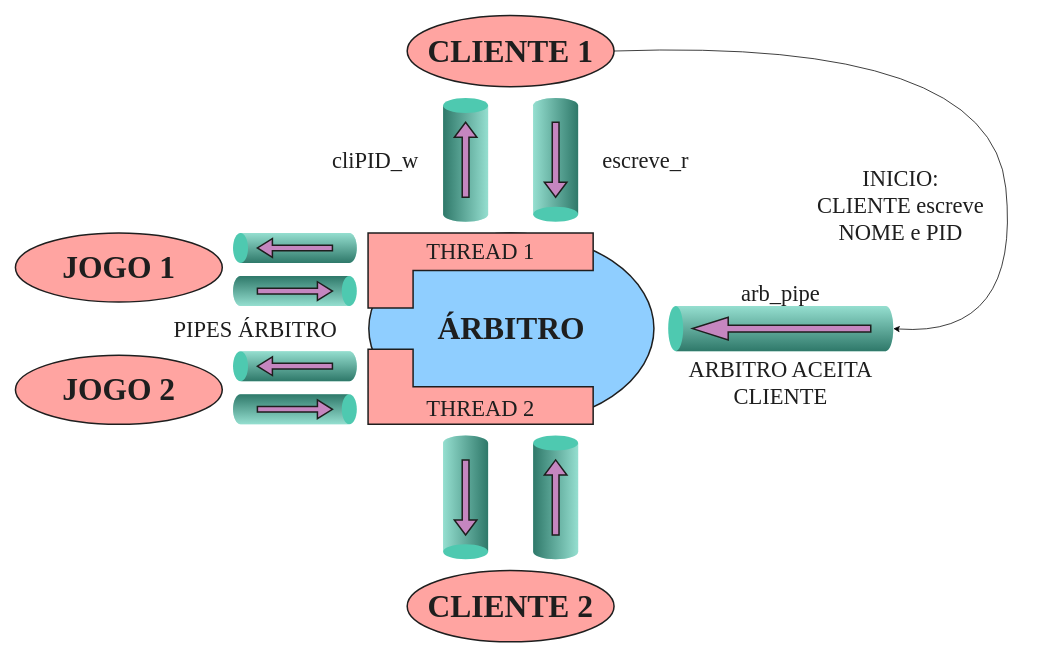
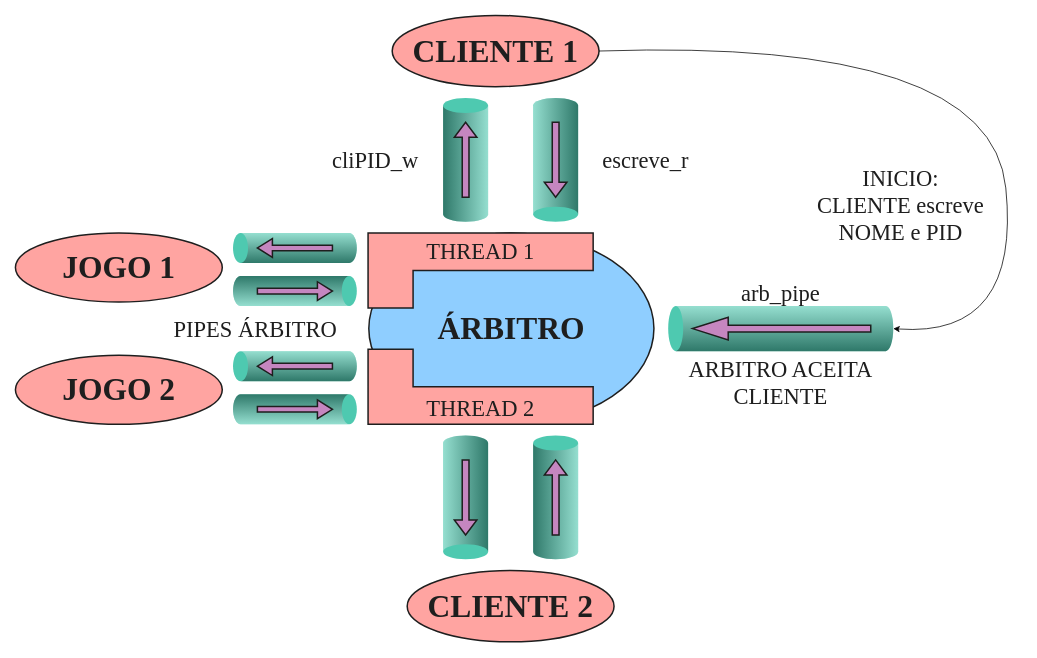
node "CLIENTE 1": moved (510, 51) -> (495, 51)
